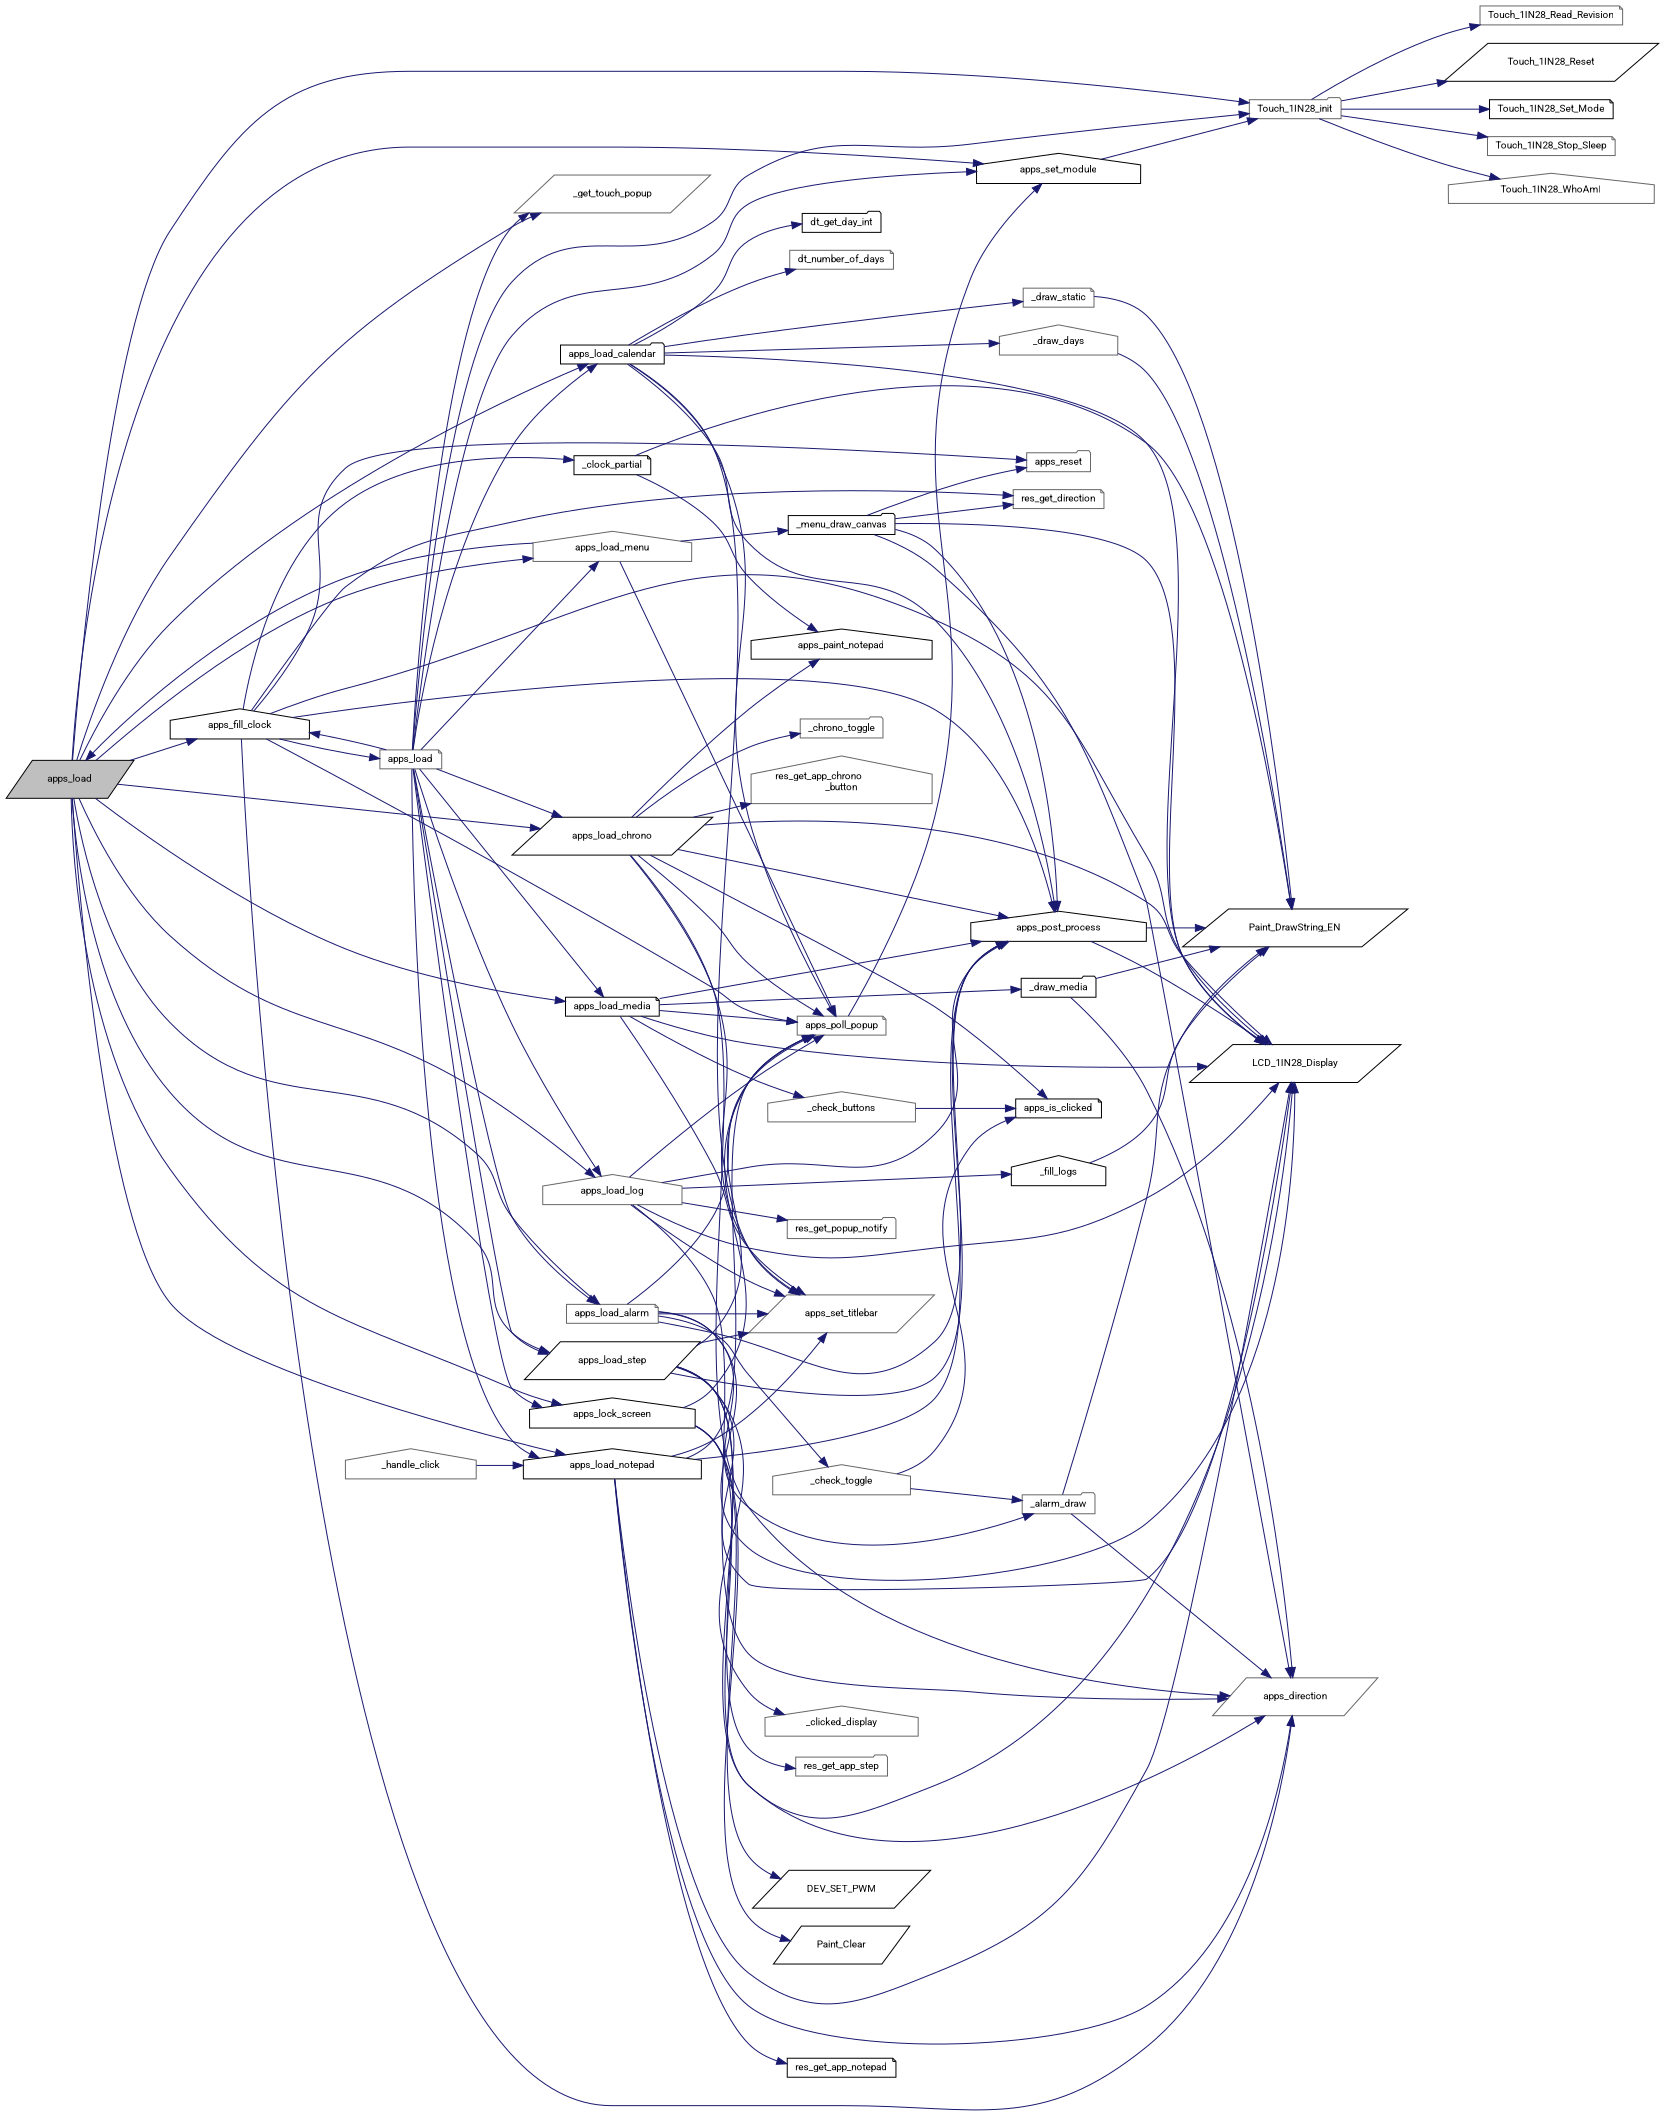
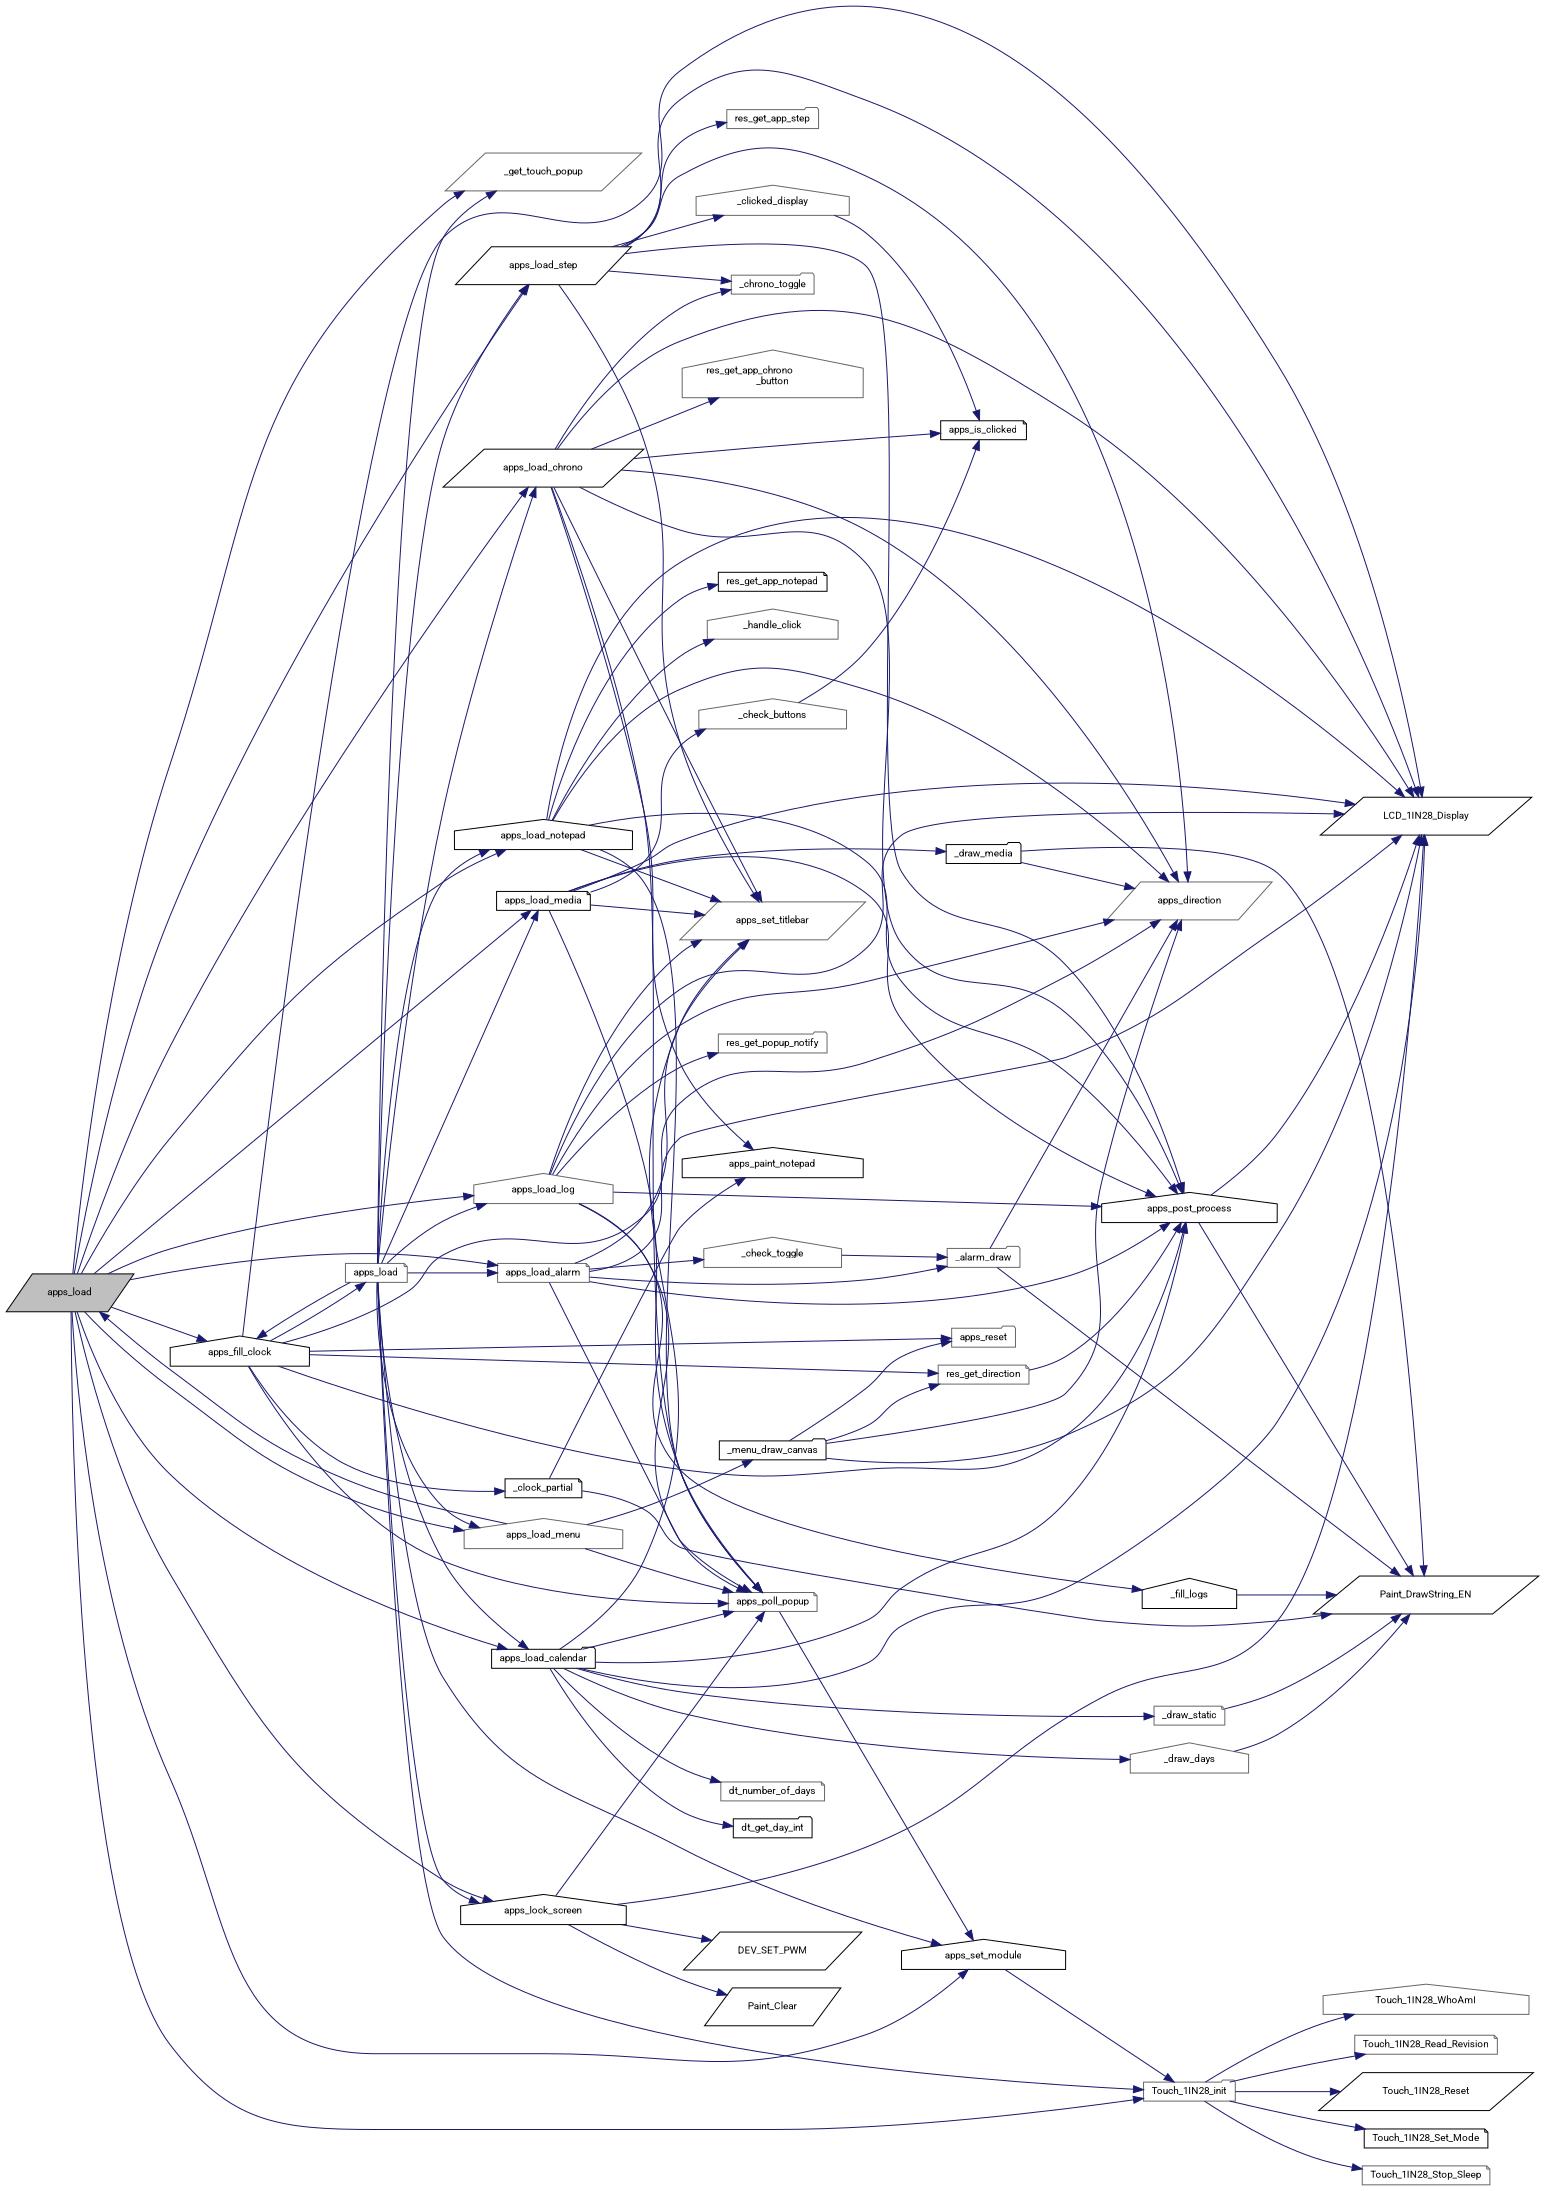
edge "_menu_draw_canvas" -> "apps_post_process": now "res_get_direction" -> "apps_post_process"
edge "apps_load_step" -> "apps_poll_popup": now "apps_load_step" -> "_chrono_toggle"
edge "_check_toggle" -> "apps_is_clicked": now "_clicked_display" -> "apps_is_clicked"
edge "_handle_click" -> "apps_load_notepad": reversed
